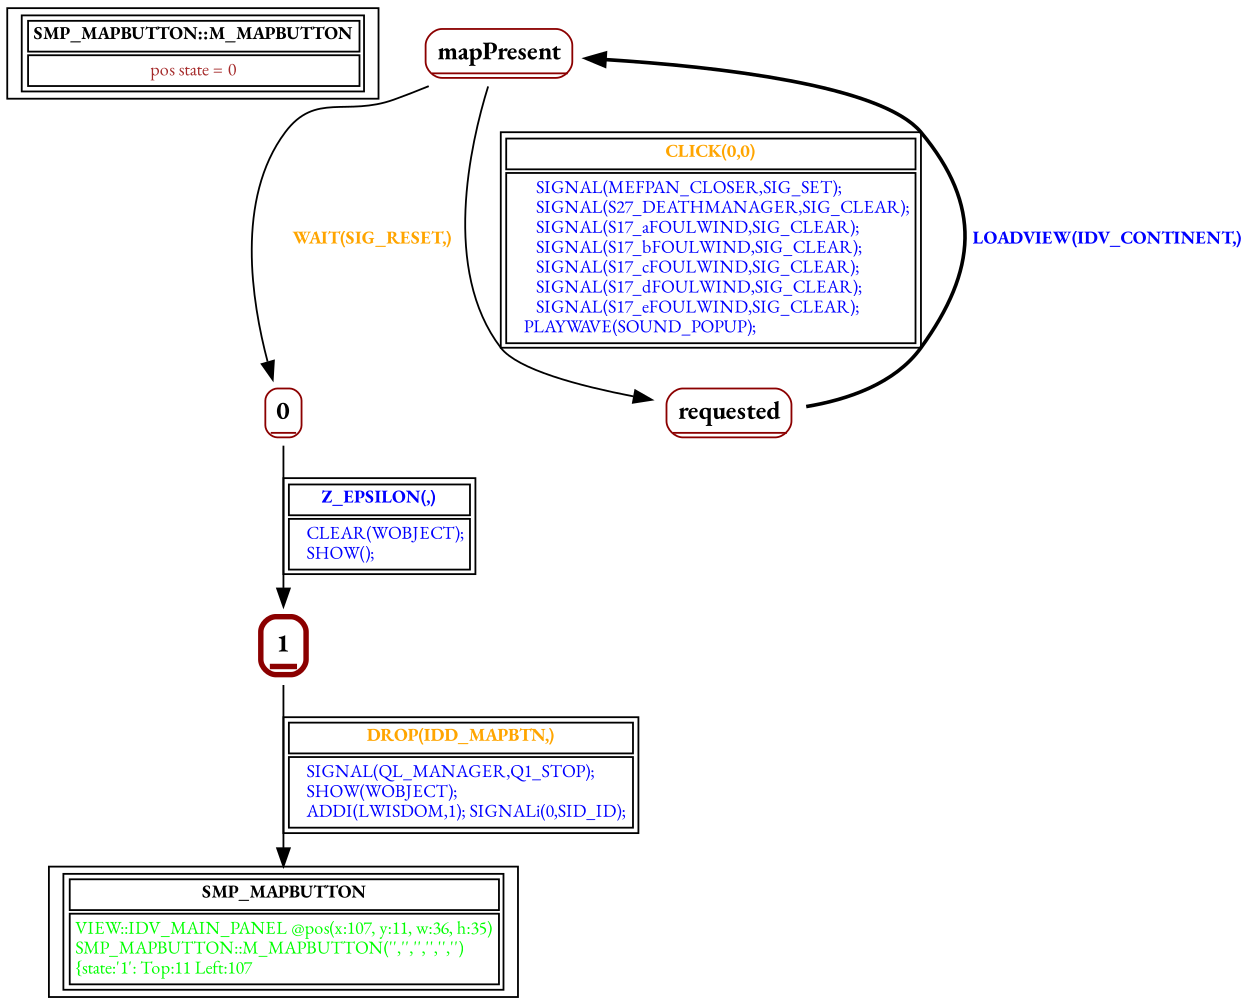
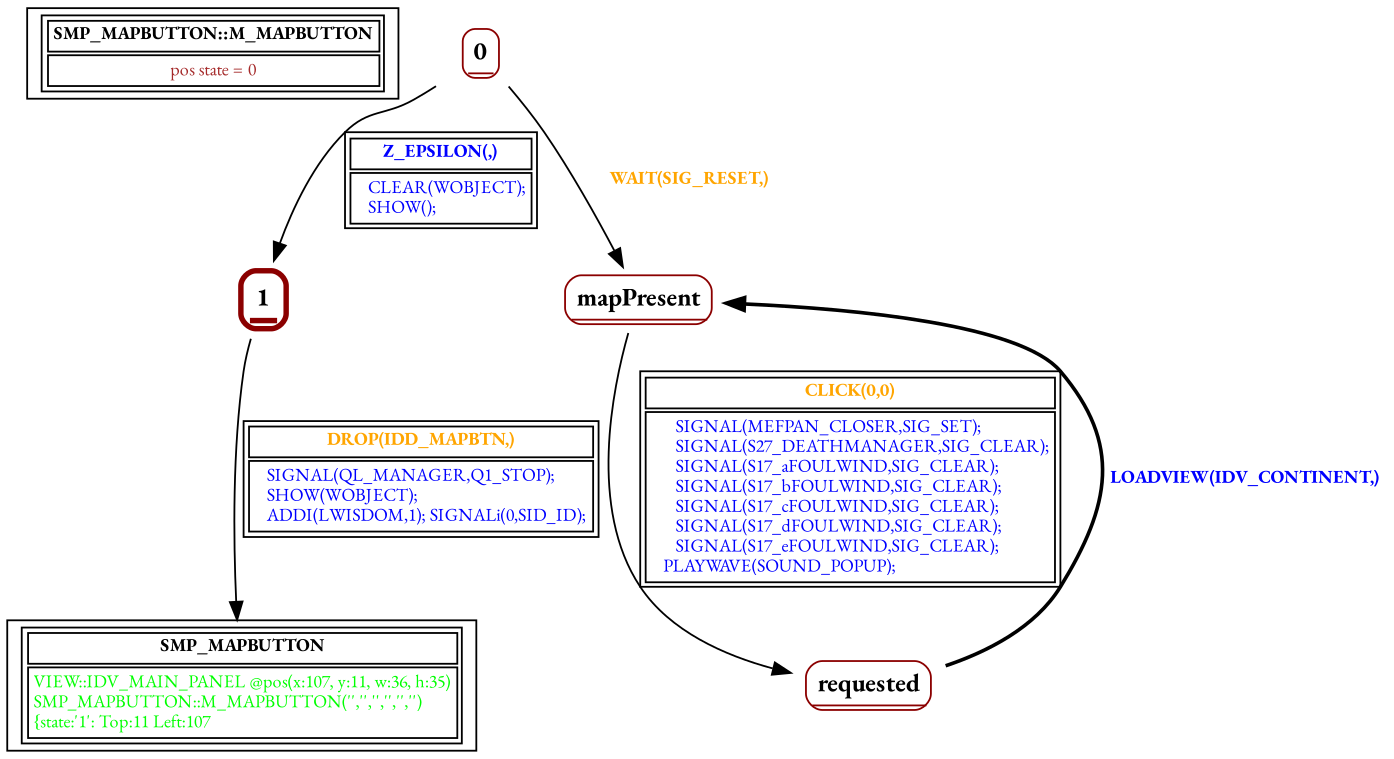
edge "mapPresent" -> "0": reversed
